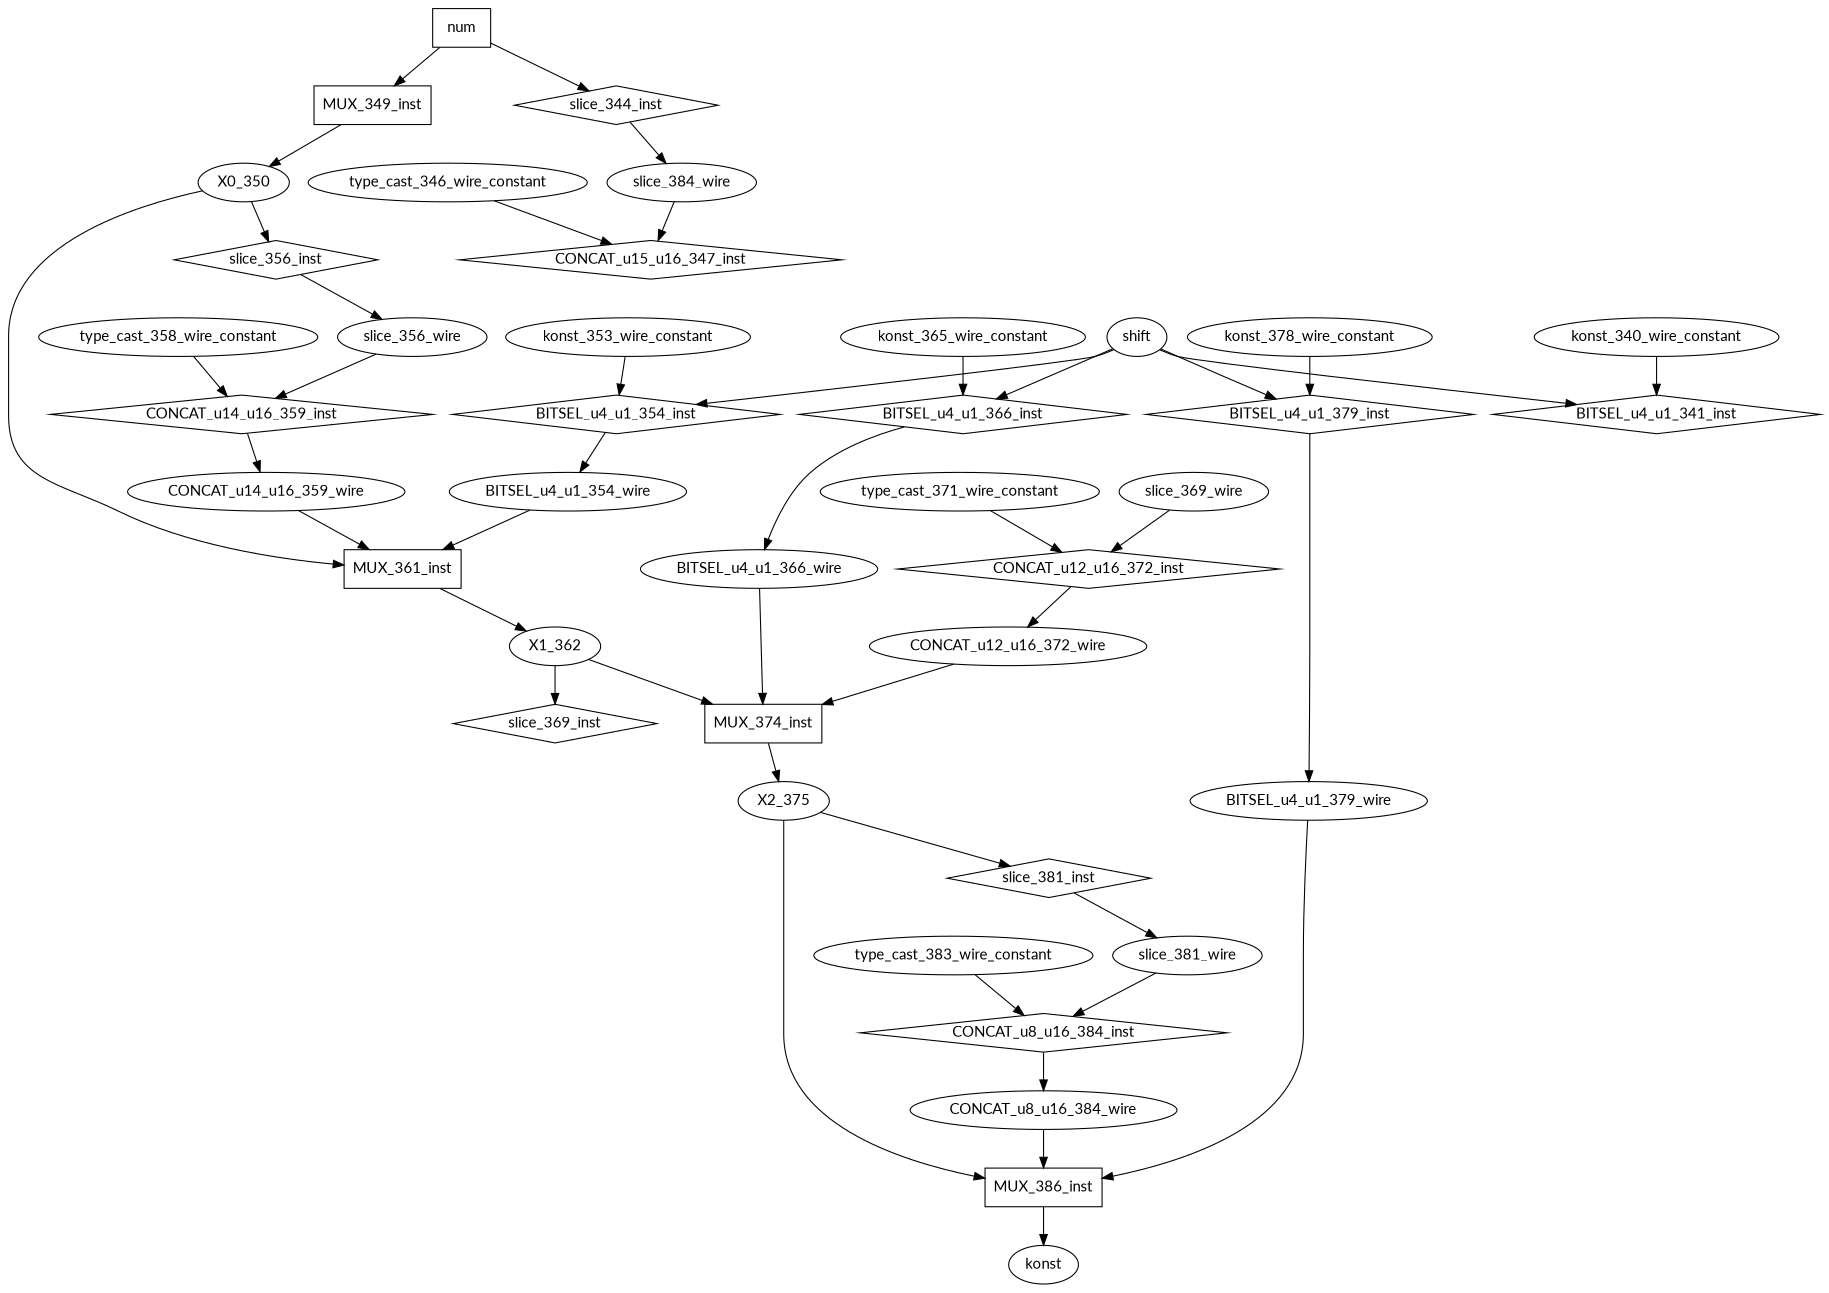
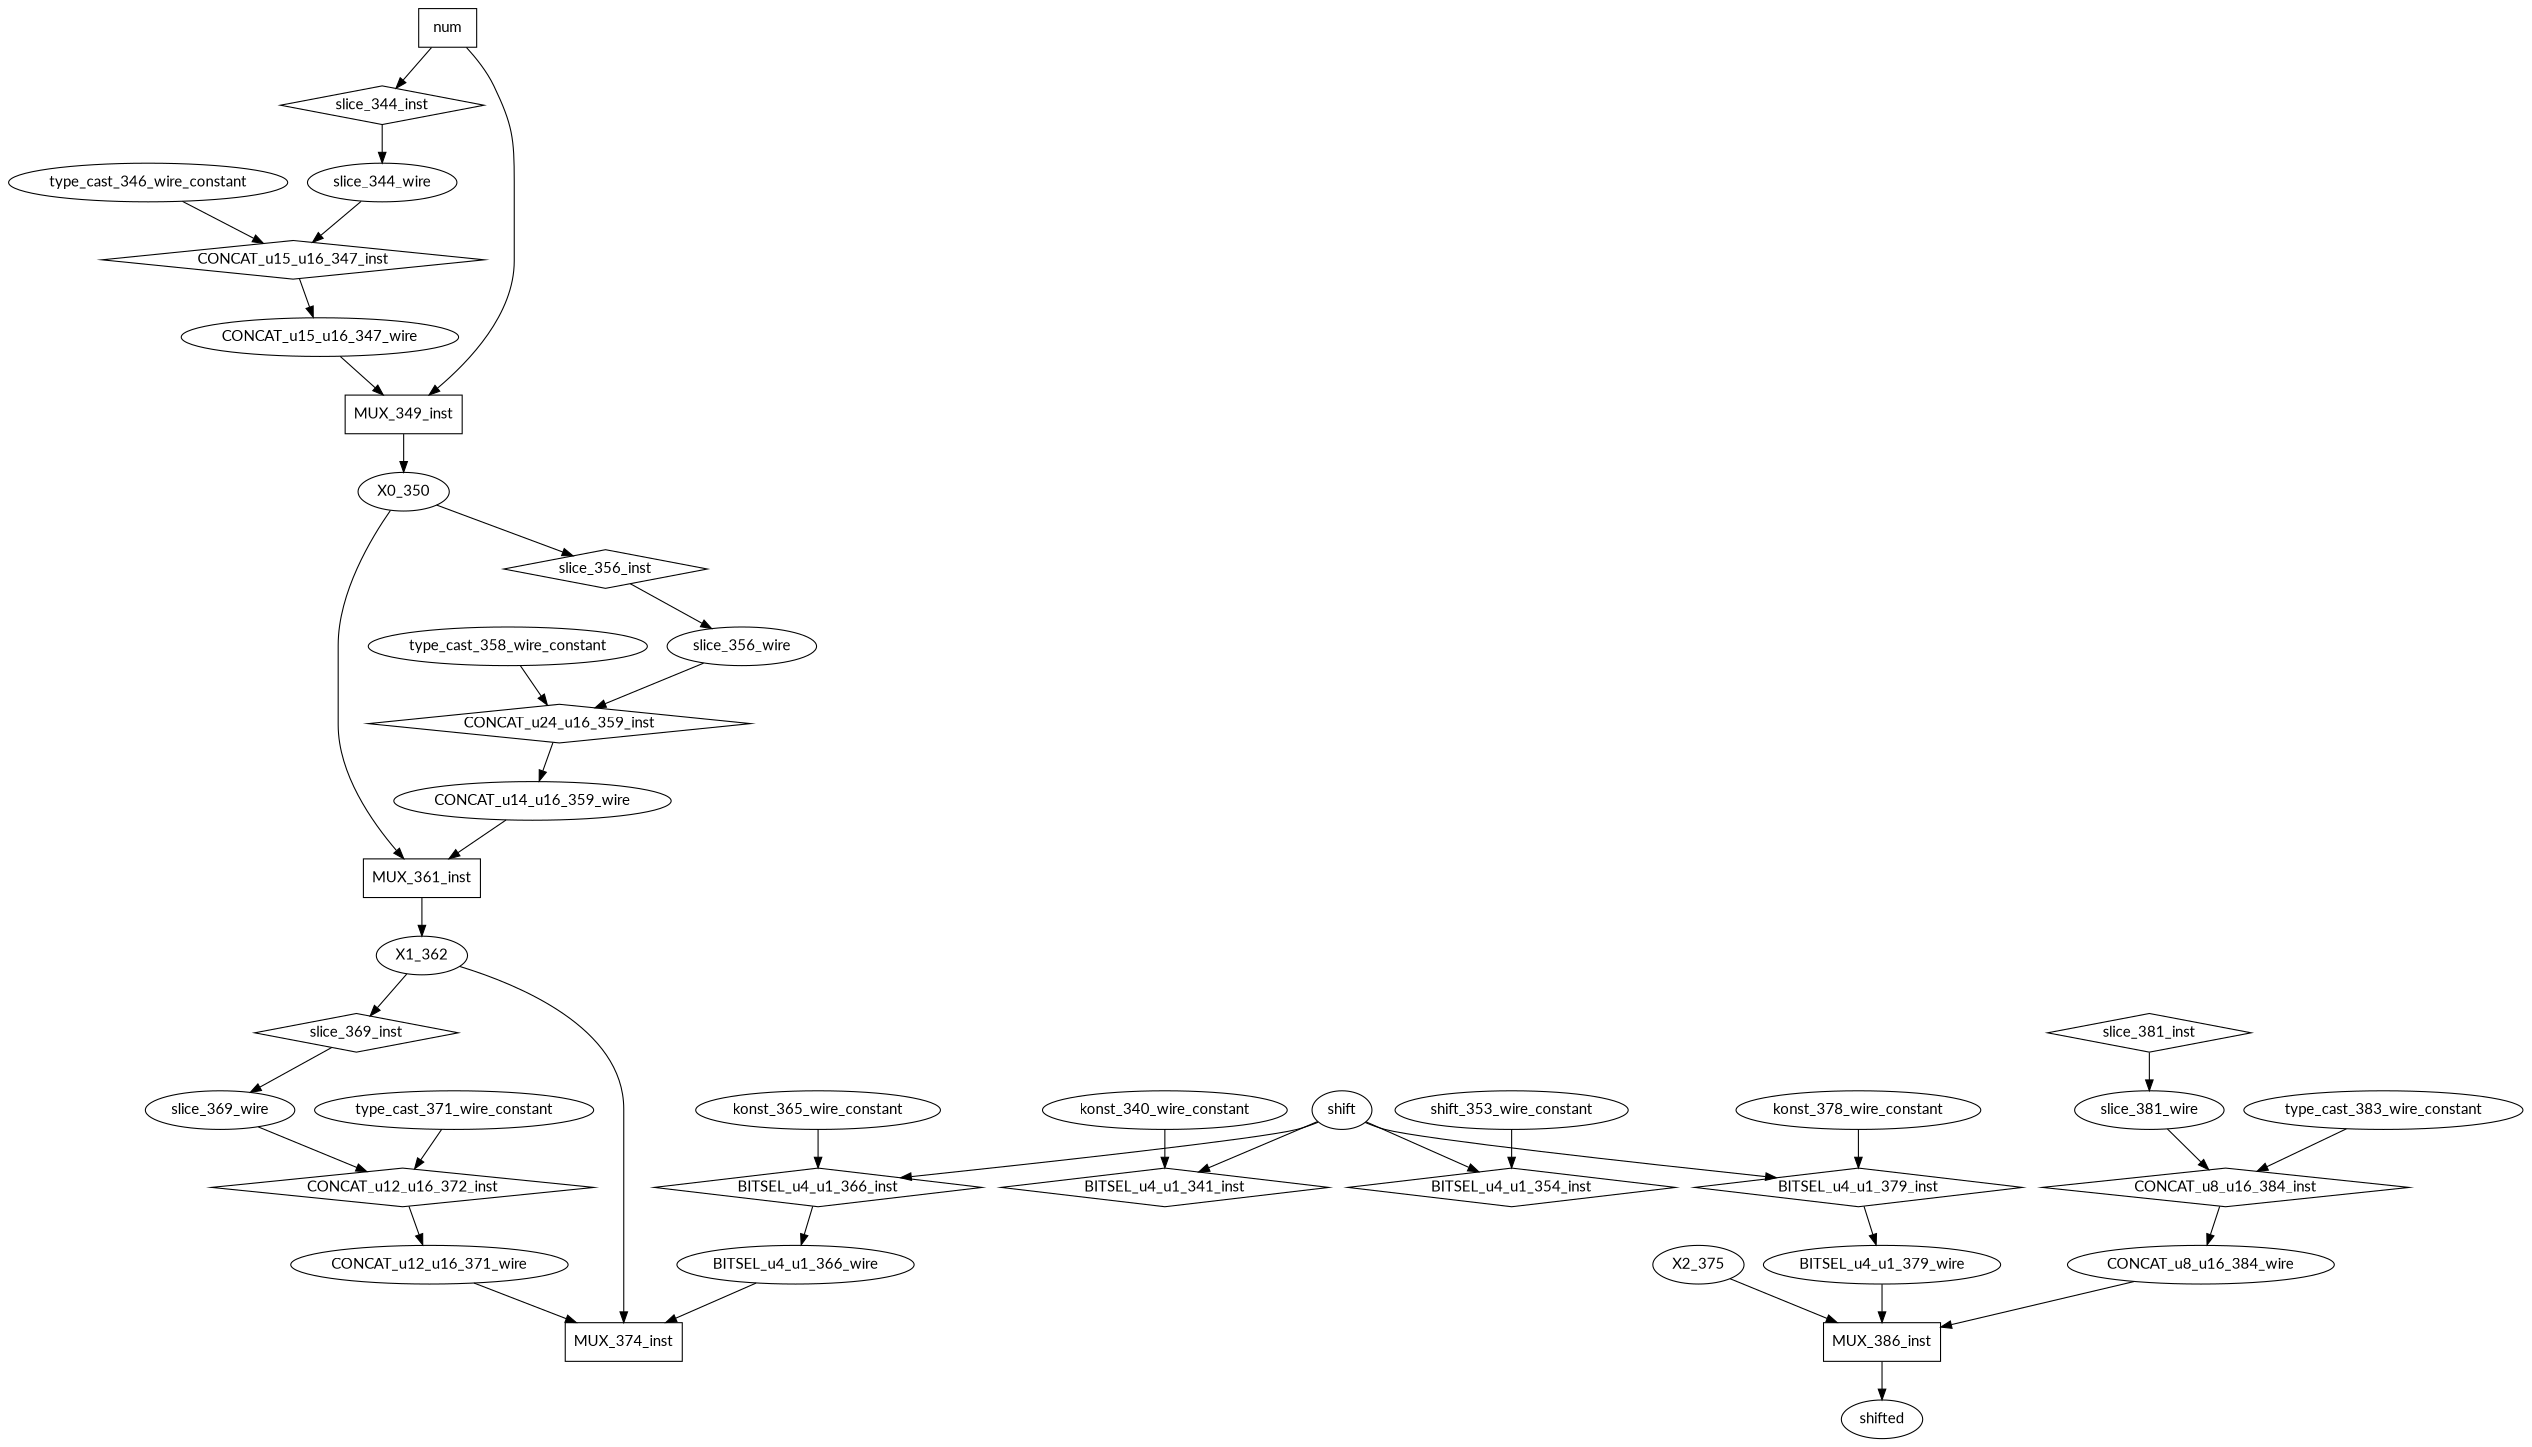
node "slice_384_wire": label "slice_384_wire" -> "slice_344_wire"
node "CONCAT_u15_u16_347_wire": added
node "konst_353_wire_constant": label "konst_353_wire_constant" -> "shift_353_wire_constant"
node "CONCAT_u14_u16_359_inst": label "CONCAT_u14_u16_359_inst" -> "CONCAT_u24_u16_359_inst"
node "BITSEL_u4_u1_354_wire": removed
node "CONCAT_u12_u16_372_wire": label "CONCAT_u12_u16_372_wire" -> "CONCAT_u12_u16_371_wire"
edge "MUX_374_inst" -> "X2_375": removed
edge "X2_375" -> "slice_381_inst": removed
edge "slice_369_inst" -> "slice_369_wire": added
node "konst": label "konst" -> "shifted"
